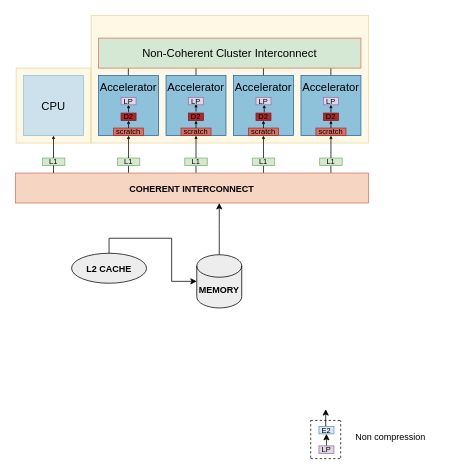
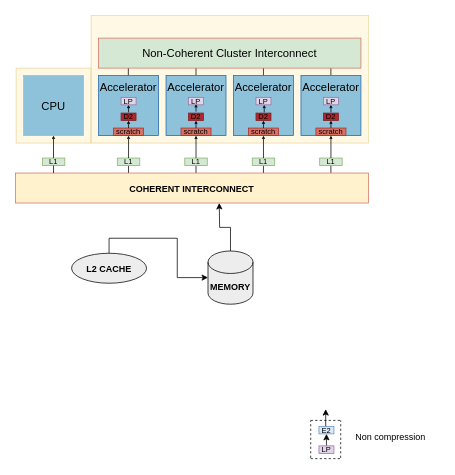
node "CPU": fillcolor #cde1ec -> #8ec1da
node "COHERENT INTERCONNECT": fillcolor #f6d6c2 -> #fff2cc
node "MEMORY": moved (219, 281) -> (231, 278)
